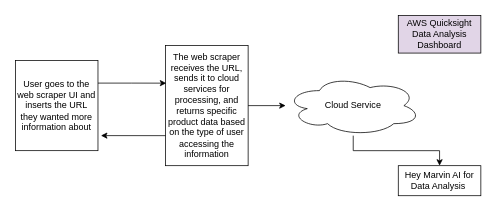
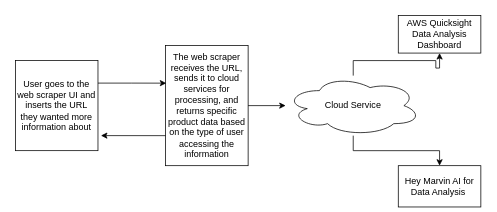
node "AWS Quicksight Data Analysis Dashboard": fillcolor #e1d5e7 -> #ffffff
edge "Cloud Service" -> "AWS Quicksight Data Analysis Dashboard": added
node "Hey Marvin AI for Data Analysis": size 83x30 -> 83x41
